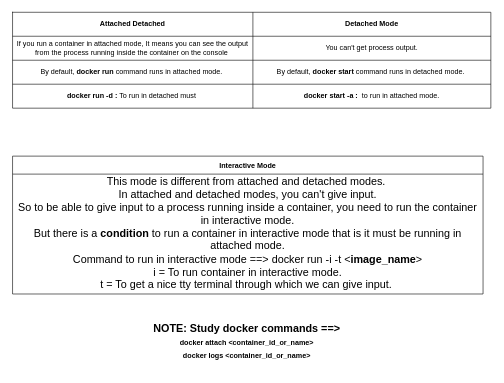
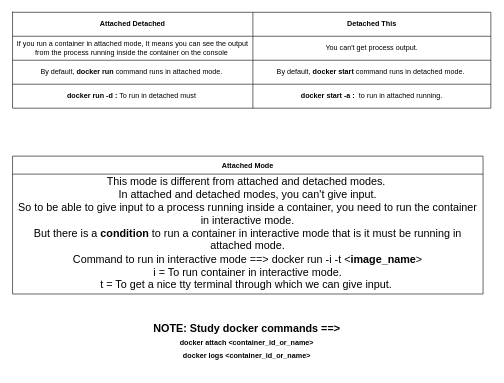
node "Detached Mode": label "Detached Mode" -> "Detached This"
node "docker start -a : to run in attached mode.": label "docker start -a : to run in attached mode." -> "docker start -a : to run in attached running."
node "Interactive Mode": label "Interactive Mode" -> "Attached Mode"
